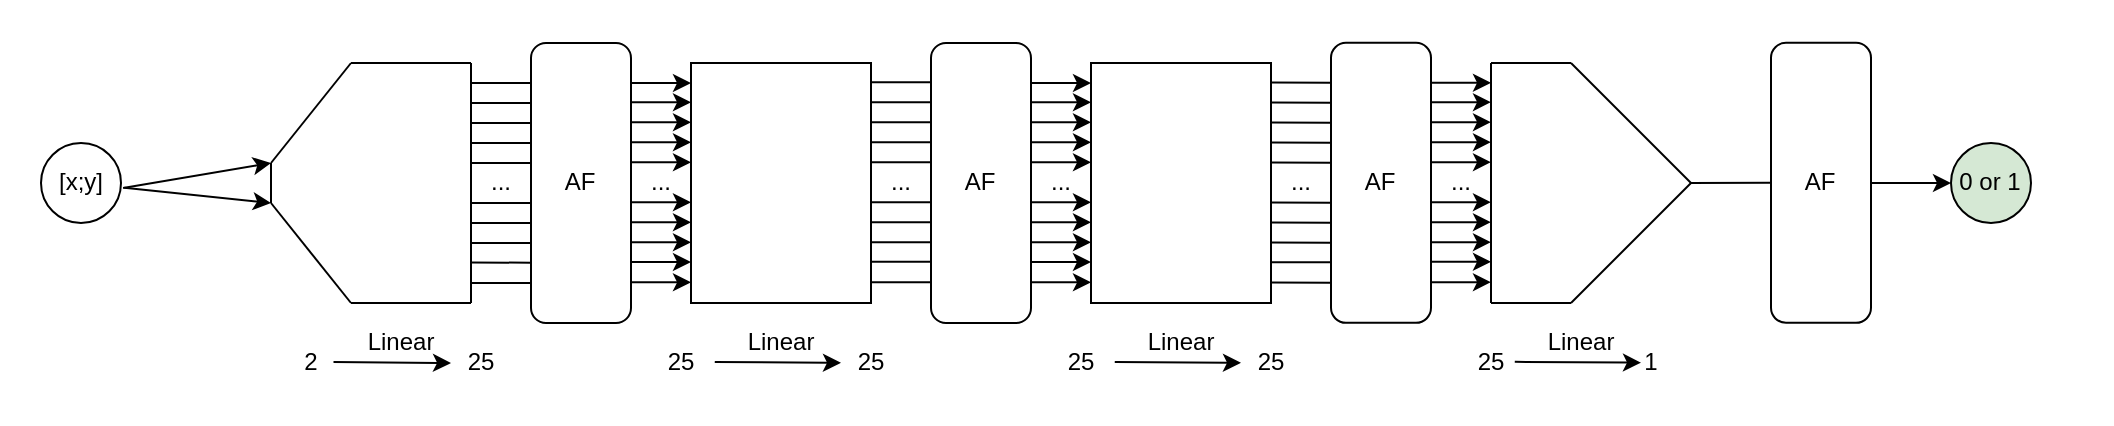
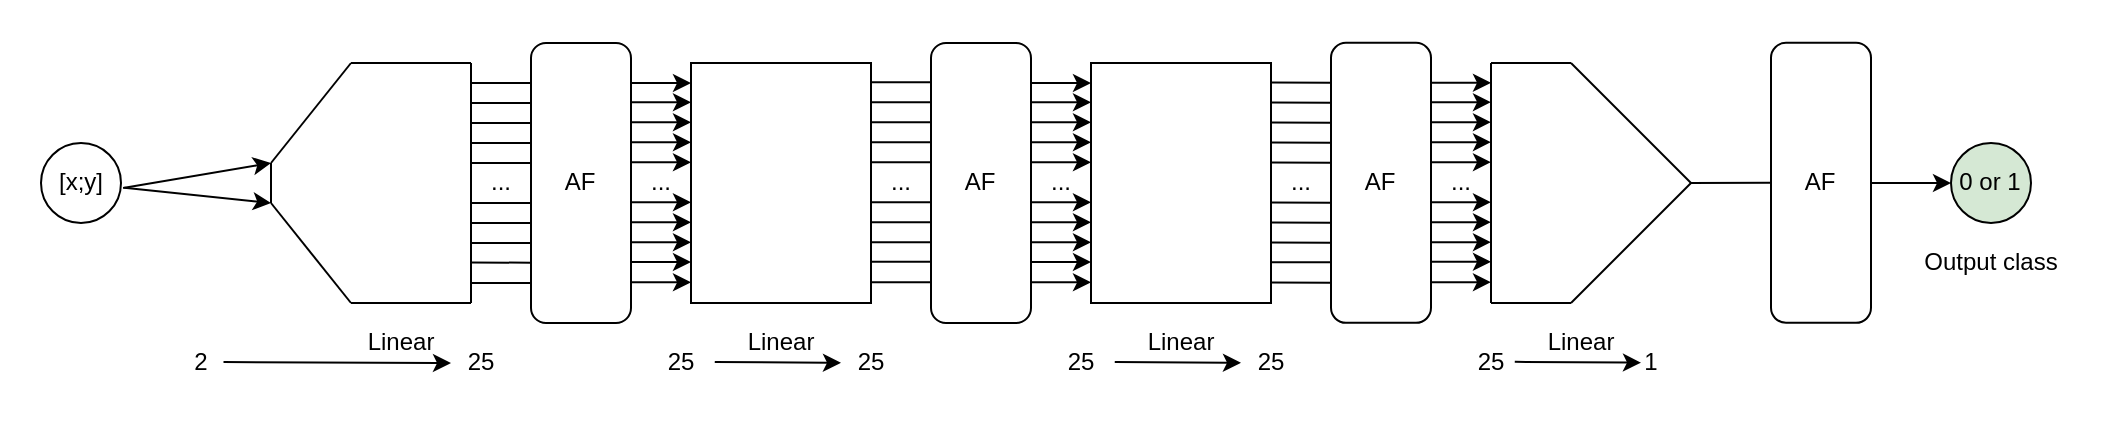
node "Output class": added
node "2": moved (311, 363) -> (201, 363)
